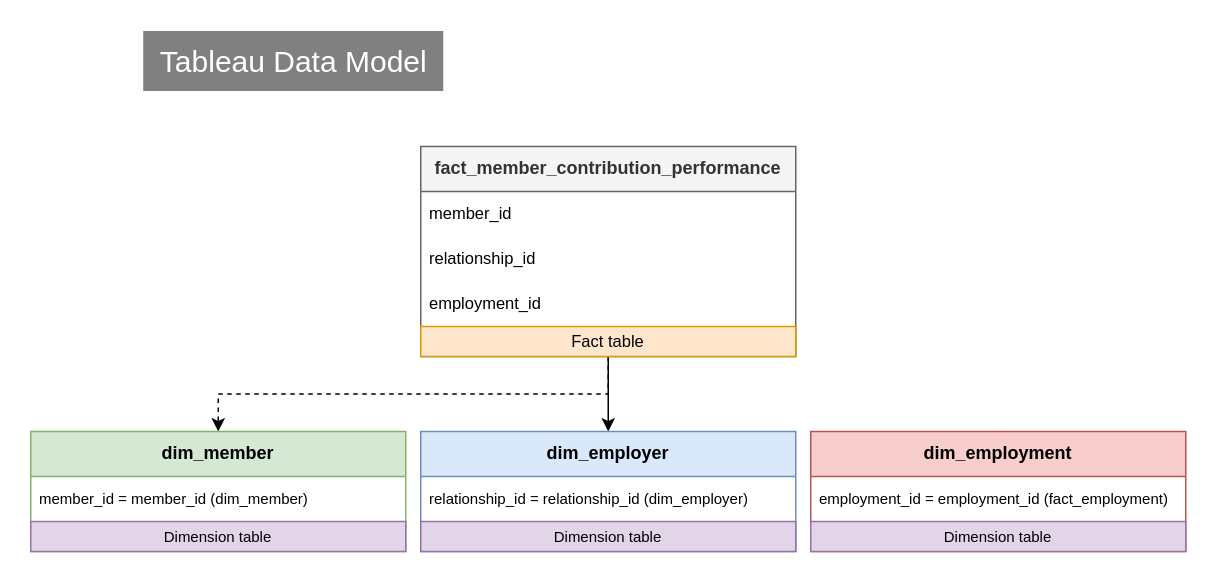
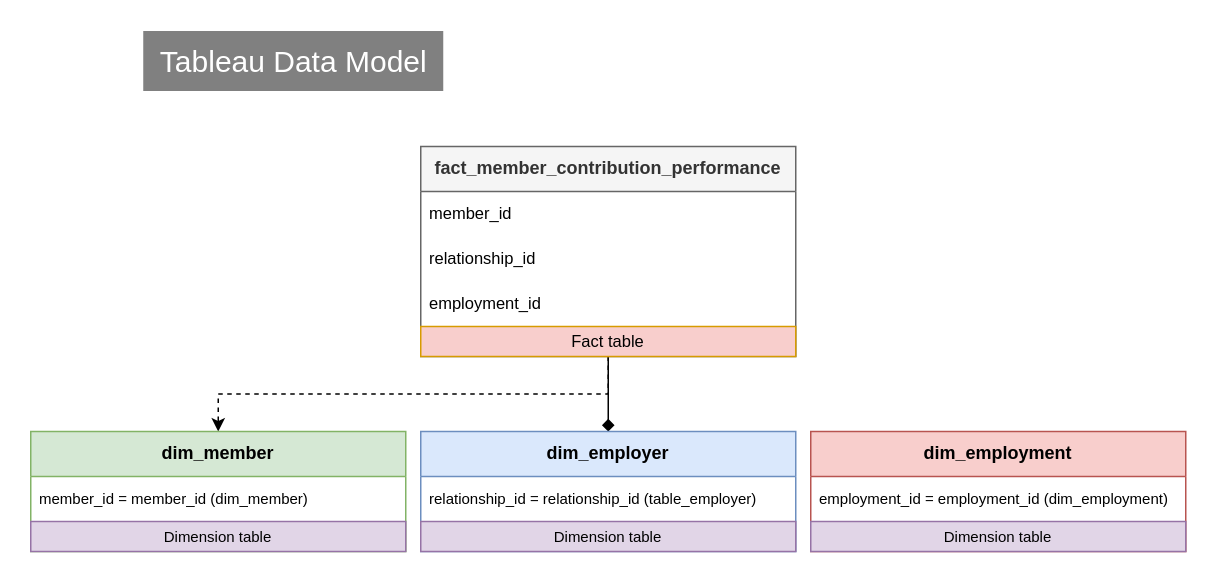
node "Fact table": fillcolor #ffe6cc -> #f8cecc
edge "fact_member_contribution_performance" -> "dim_employer": arrowhead classic -> diamond
node "relationship_id = relationship_id (dim_employer)": label "relationship_id = relationship_id (dim_employer)" -> "relationship_id = relationship_id (table_employer)"
node "employment_id = employment_id (fact_employment)": label "employment_id = employment_id (fact_employment)" -> "employment_id = employment_id (dim_employment)"
